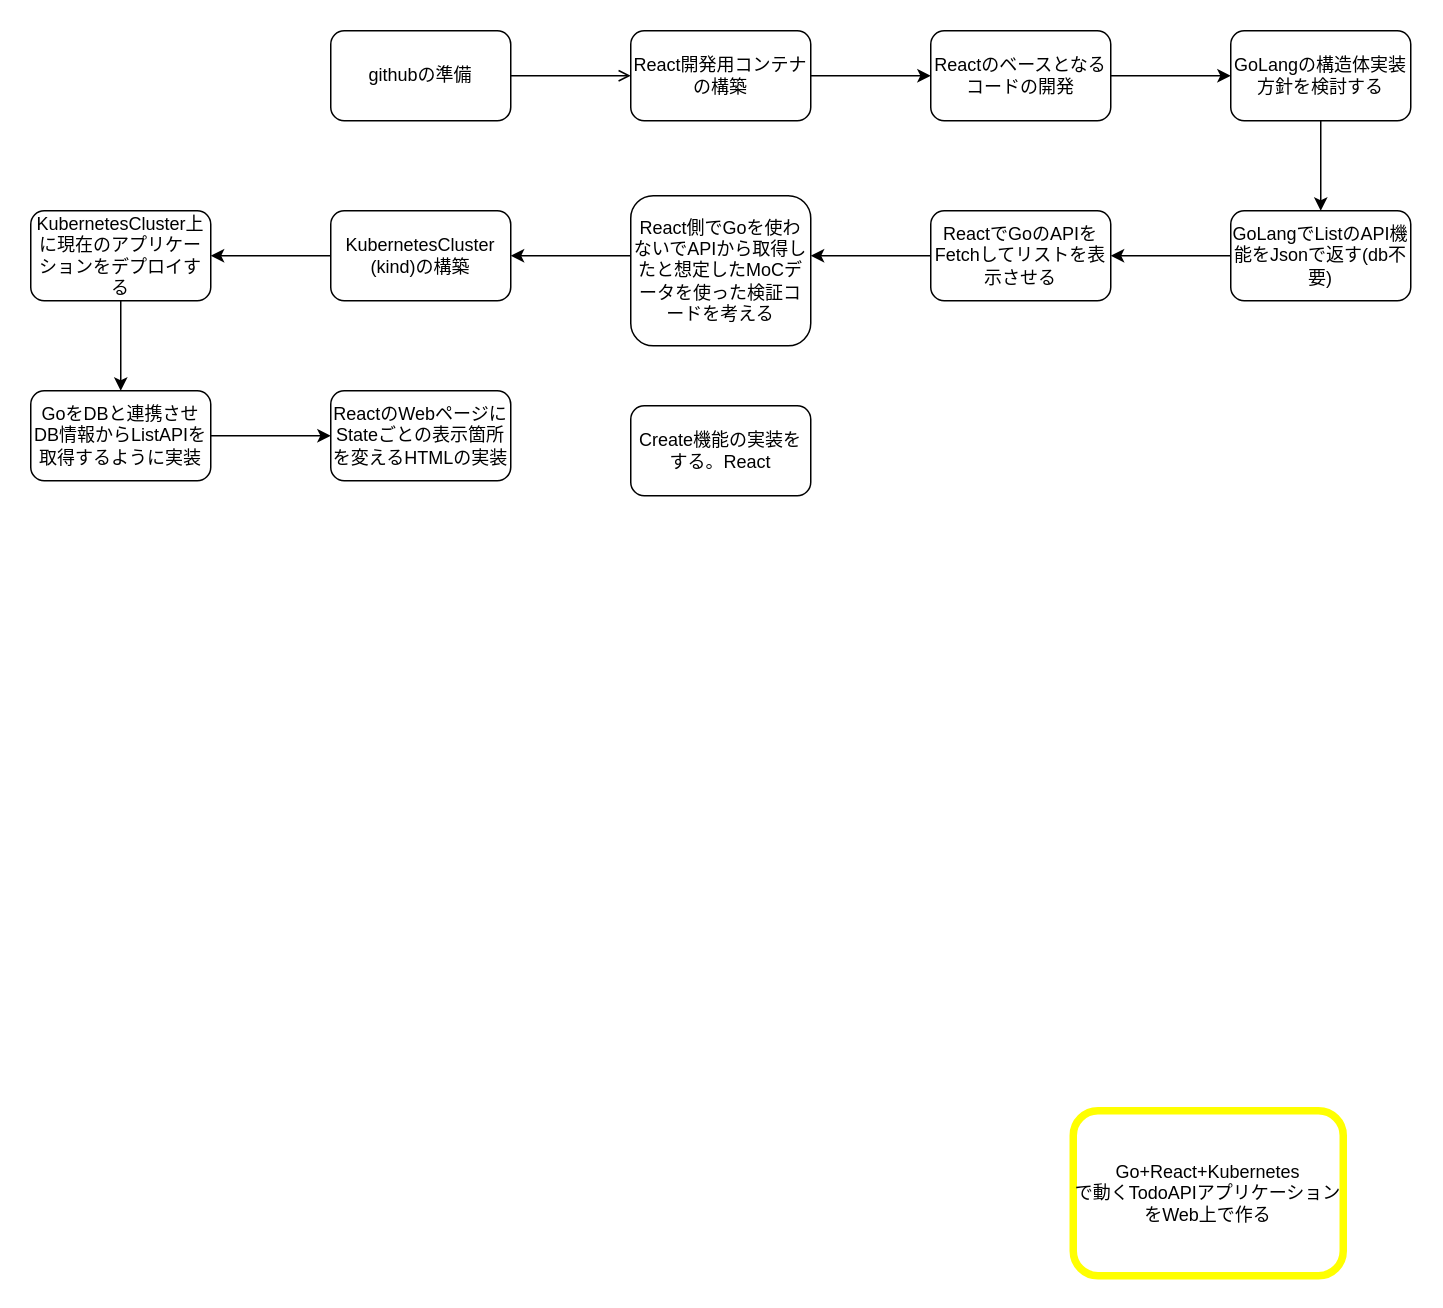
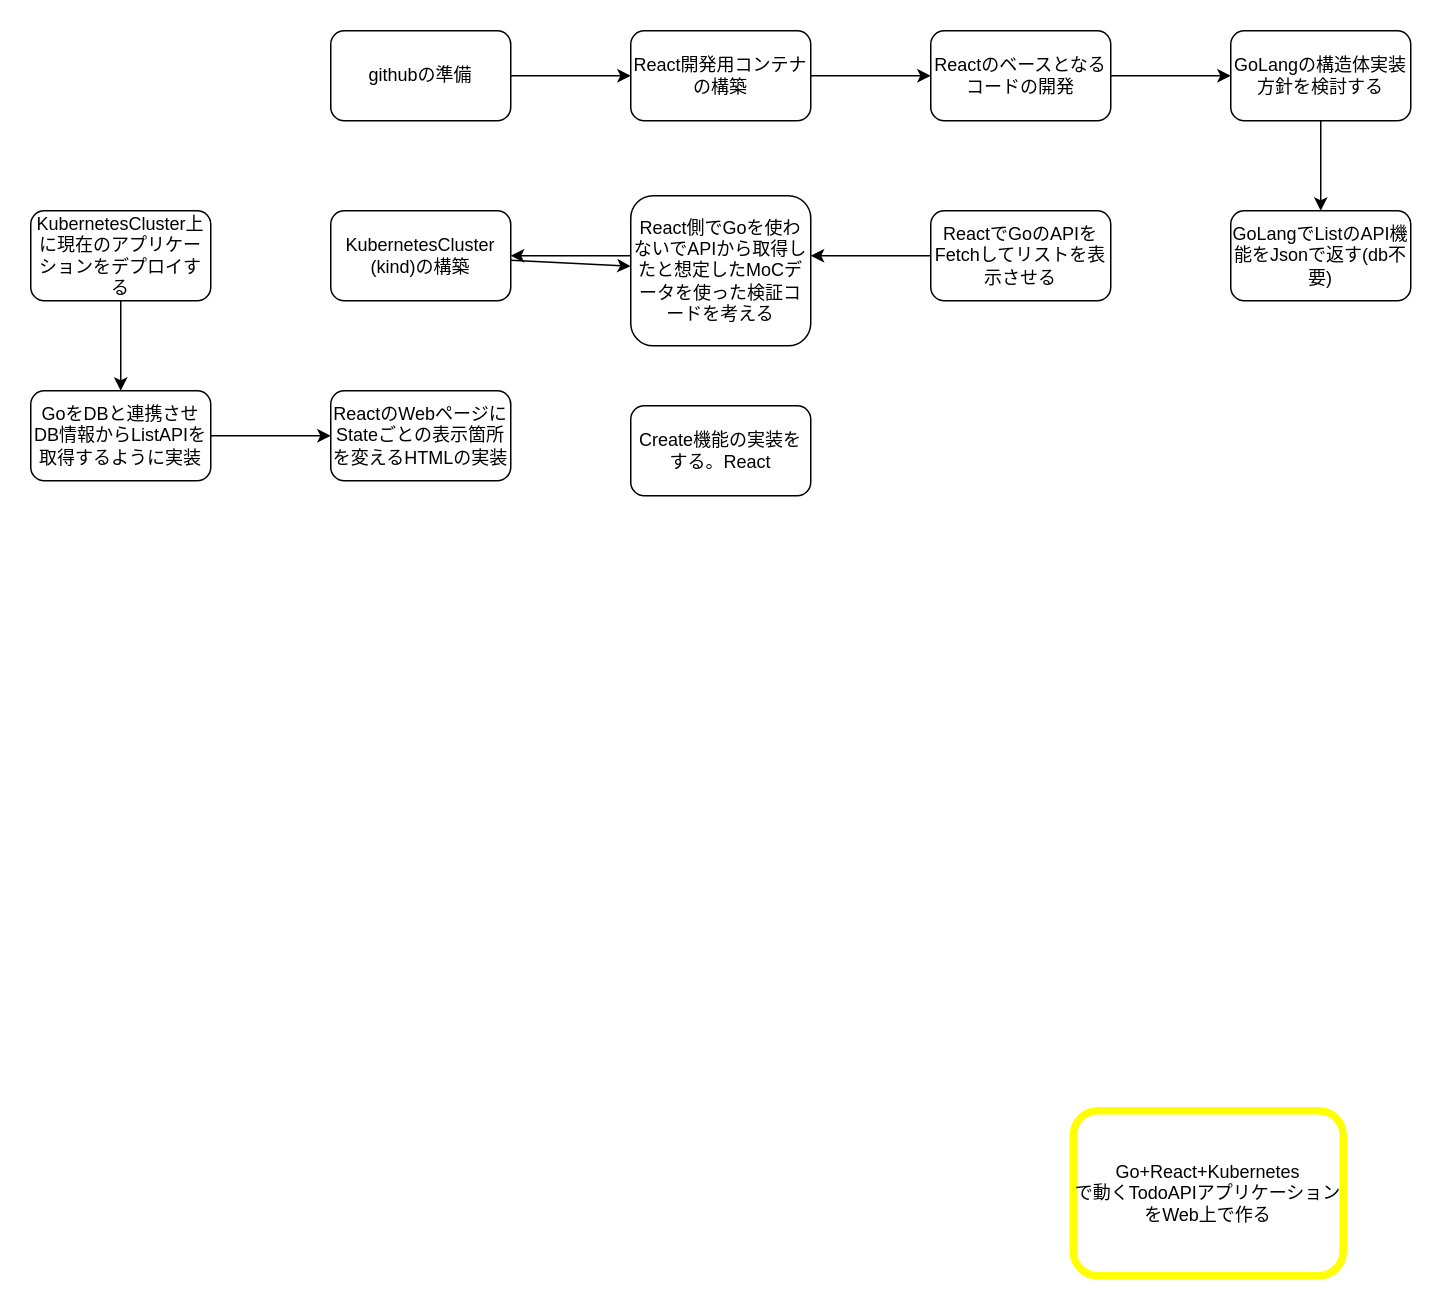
edge "githubの準備" -> "React開発用コンテナの構築": arrowhead open -> classic
edge "KubernetesCluster (kind)の構築" -> "KubernetesCluster上に現在のアプリケーションをデプロイする": now "KubernetesCluster (kind)の構築" -> "React側でGoを使わないでAPIから取得したと想定したMoCデータを使った検証コードを考える"
edge "GoLangでListのAPI機能をJsonで返す(db不要)" -> "ReactでGoのAPIをFetchしてリストを表示させる": removed
